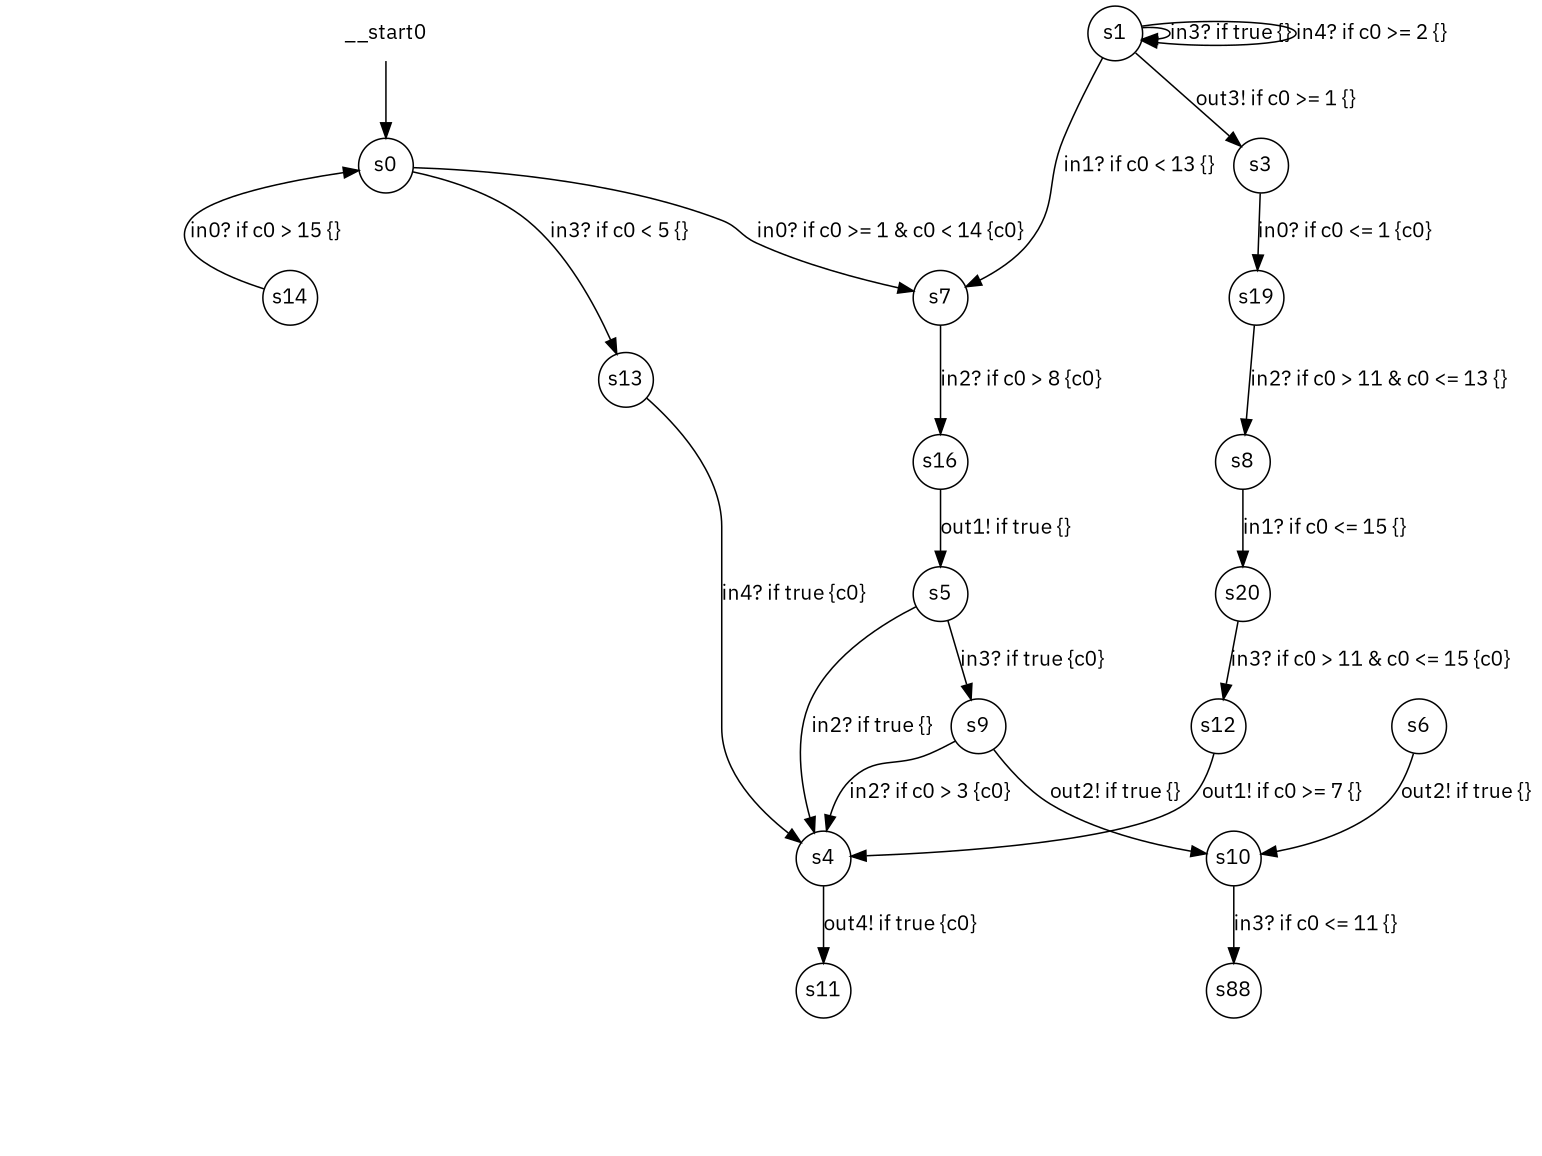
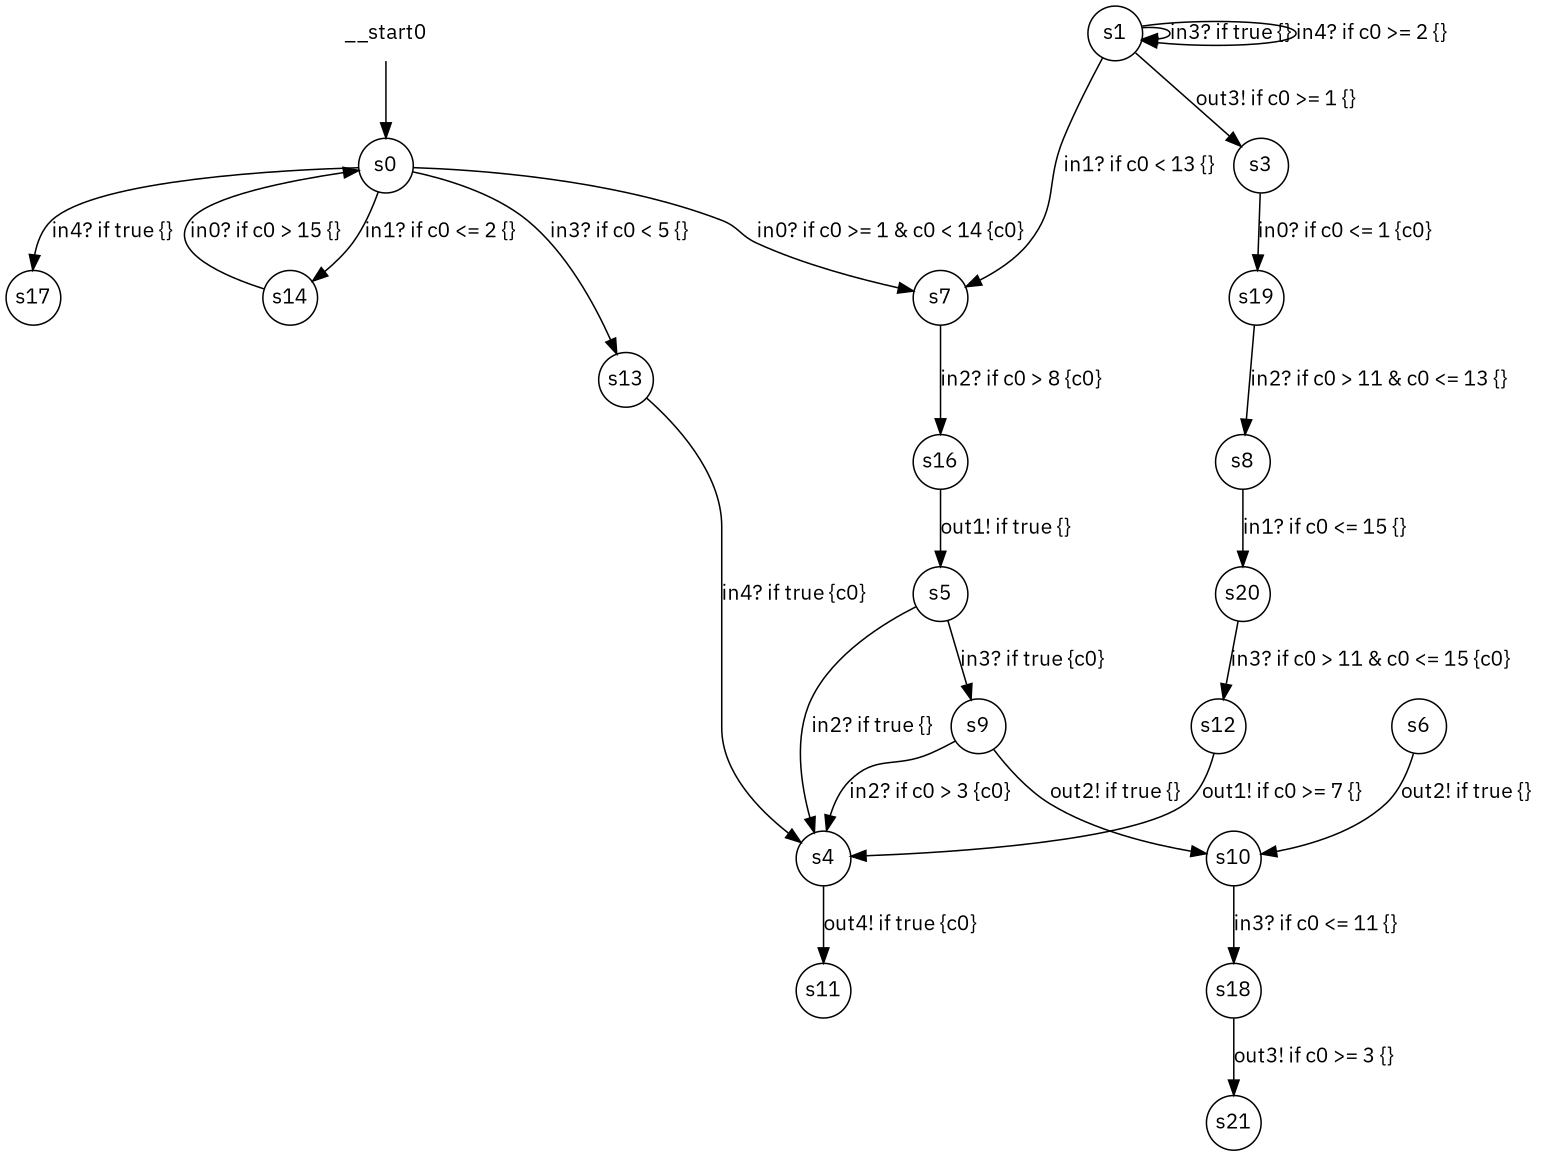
edge "s0" -> "s14": added, label "in1? if c0 <= 2 {}"
node "s17": added
node "s88": label "s88" -> "s18"
node "s21": added
